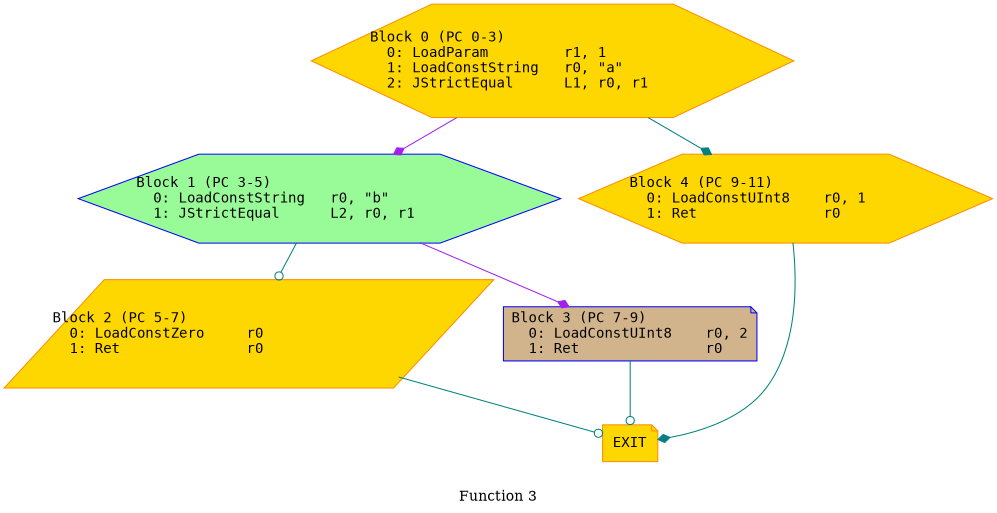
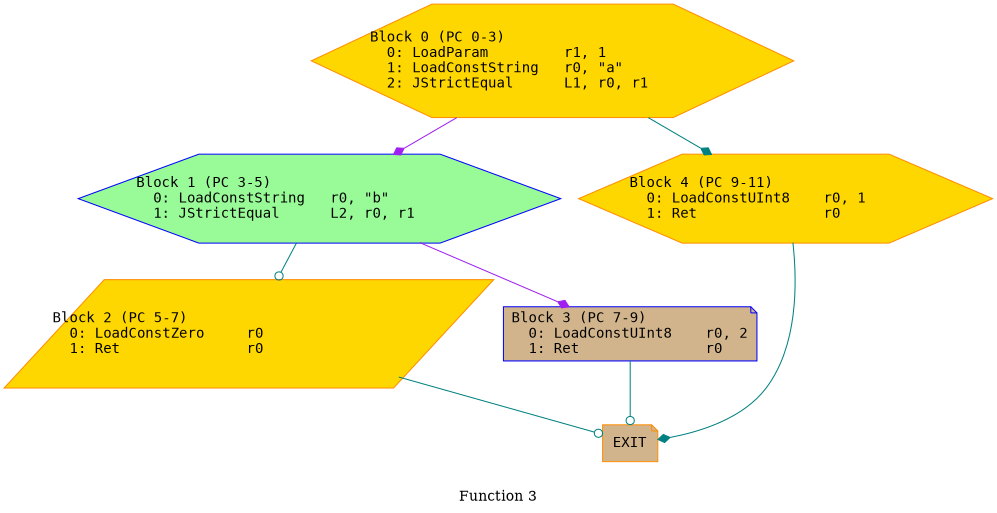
node "EXIT": fillcolor gold -> tan
